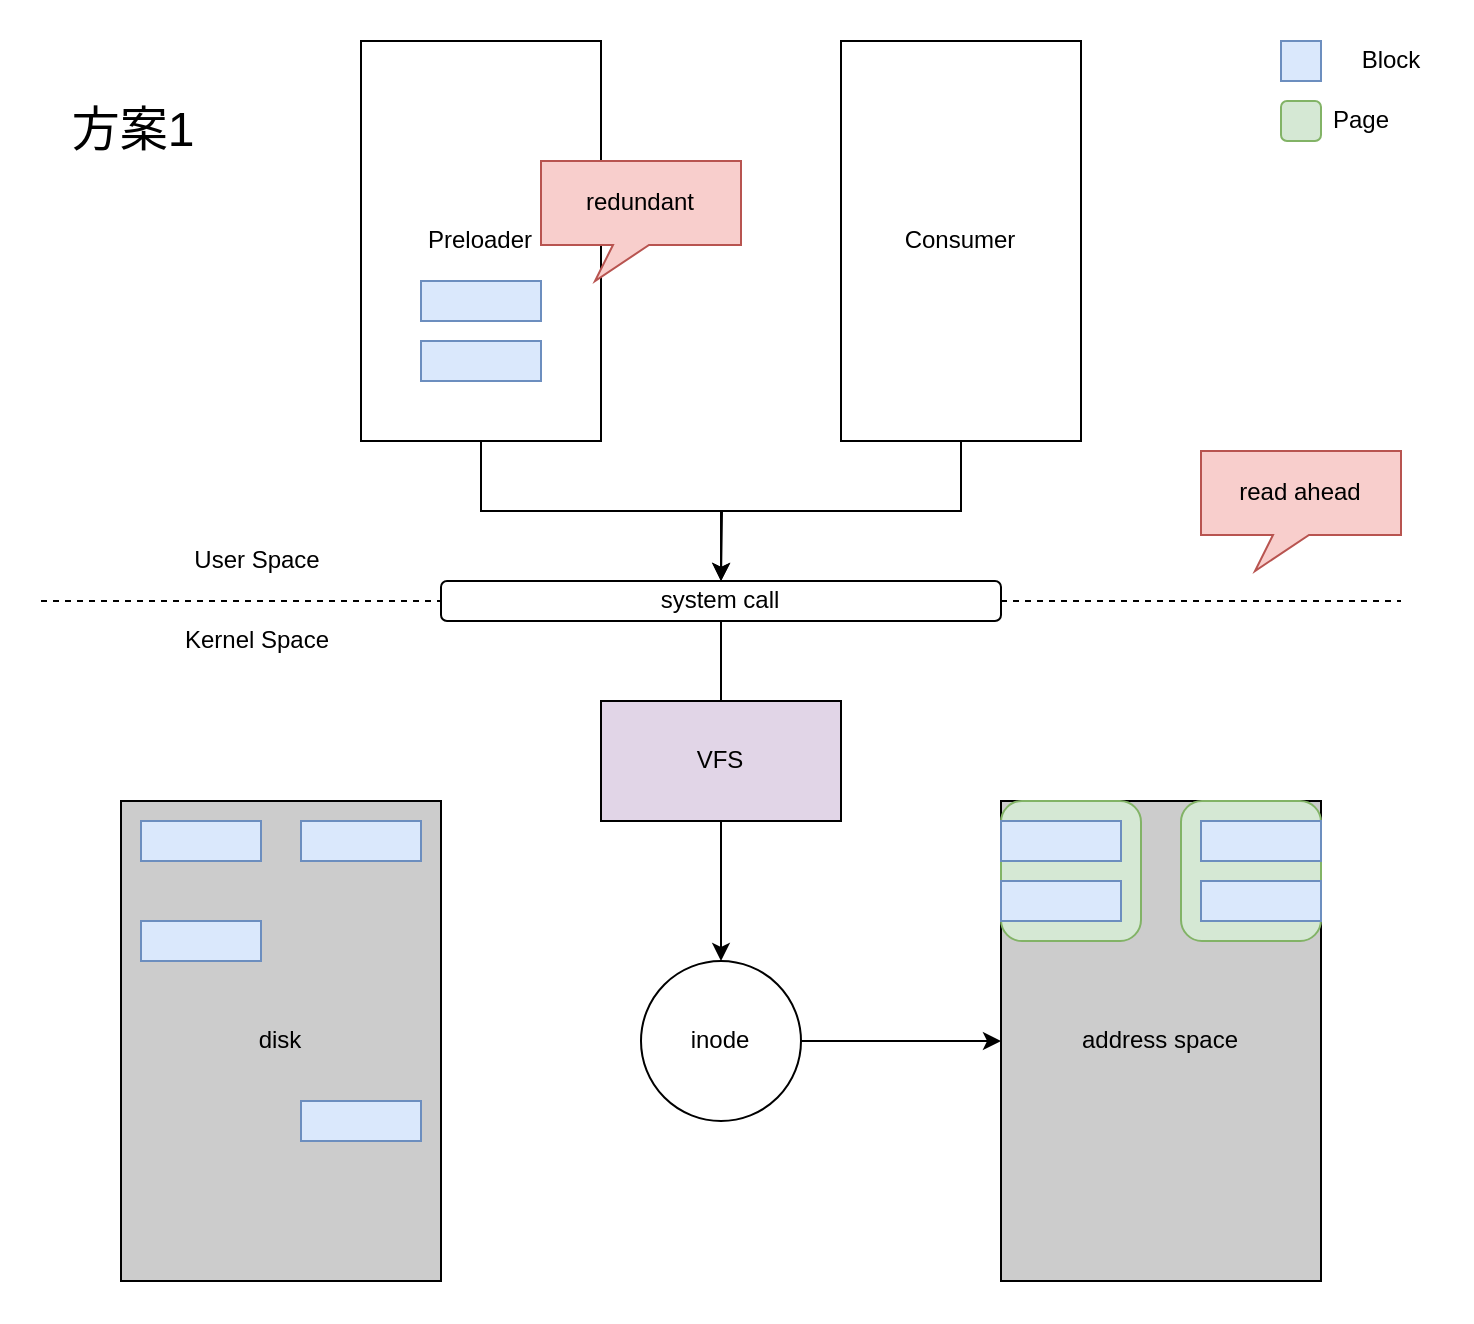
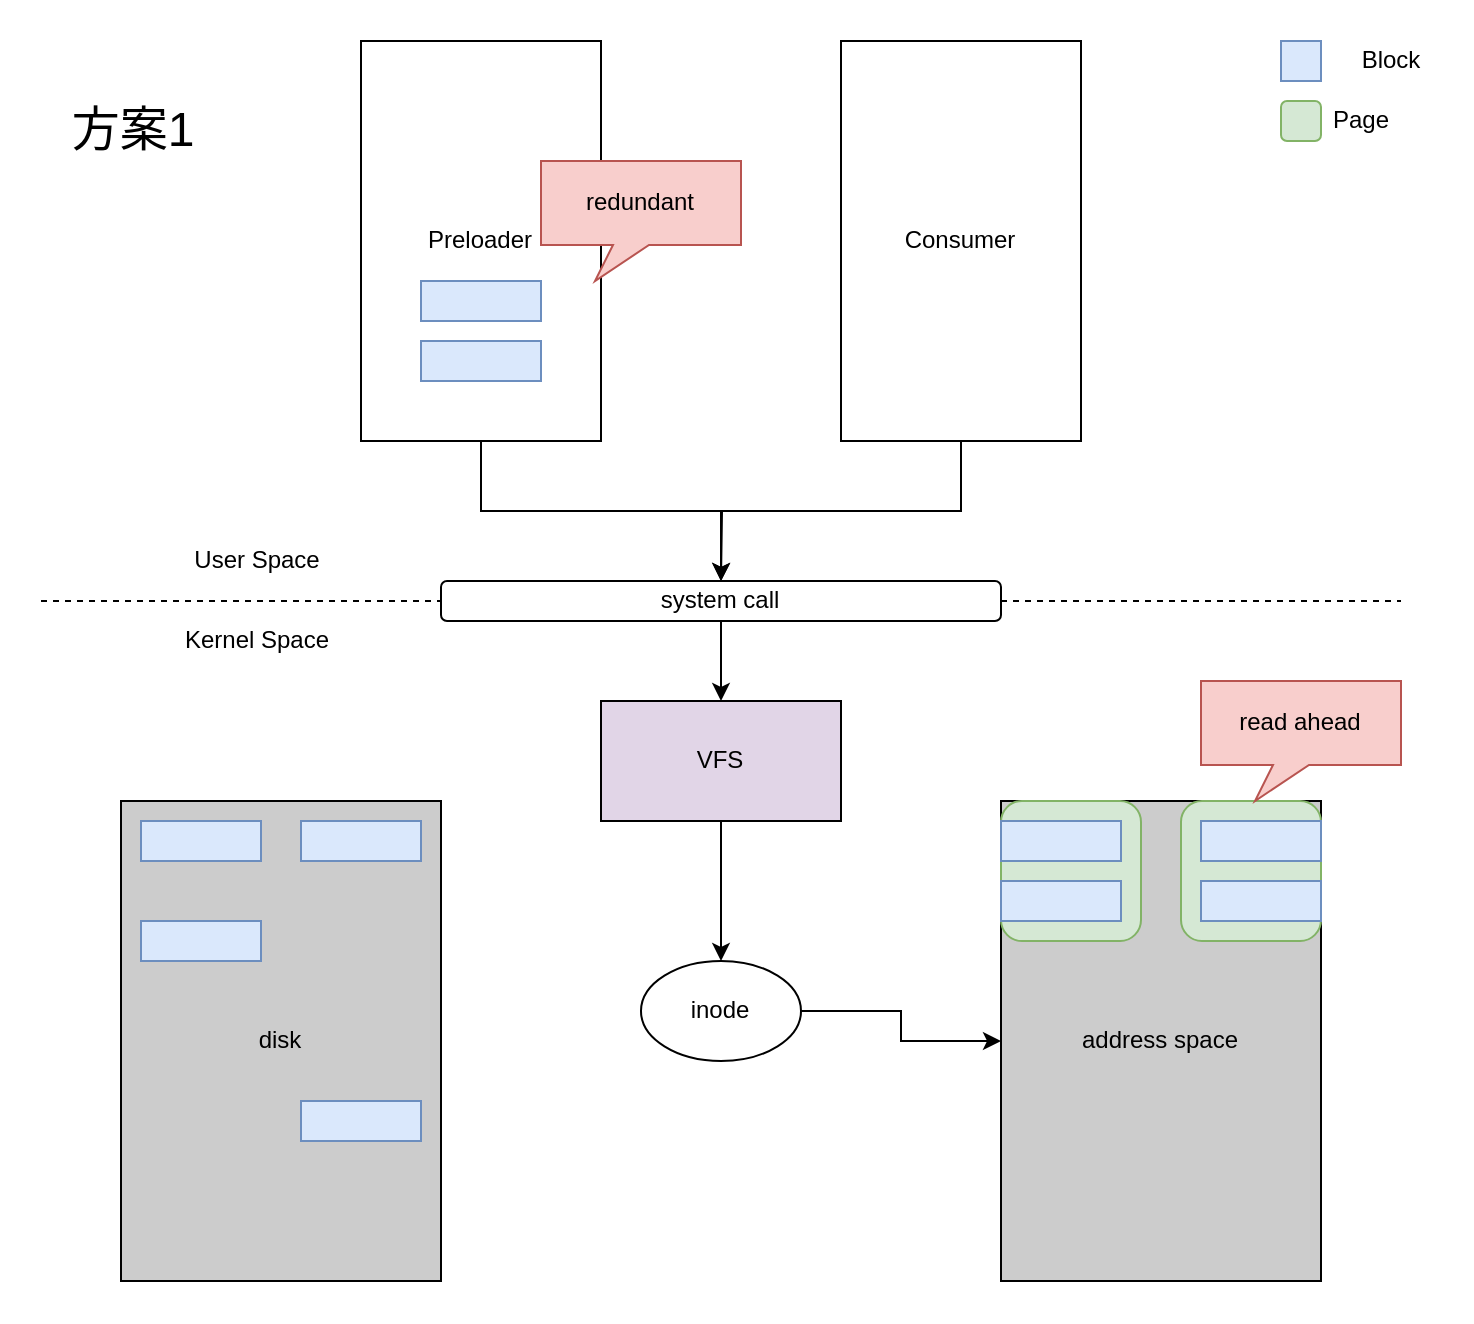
node "read ahead": moved (1301, 511) -> (1301, 741)
edge "system call" -- "VFS": arrowhead none -> classic
node "inode": size 160x160 -> 160x100
